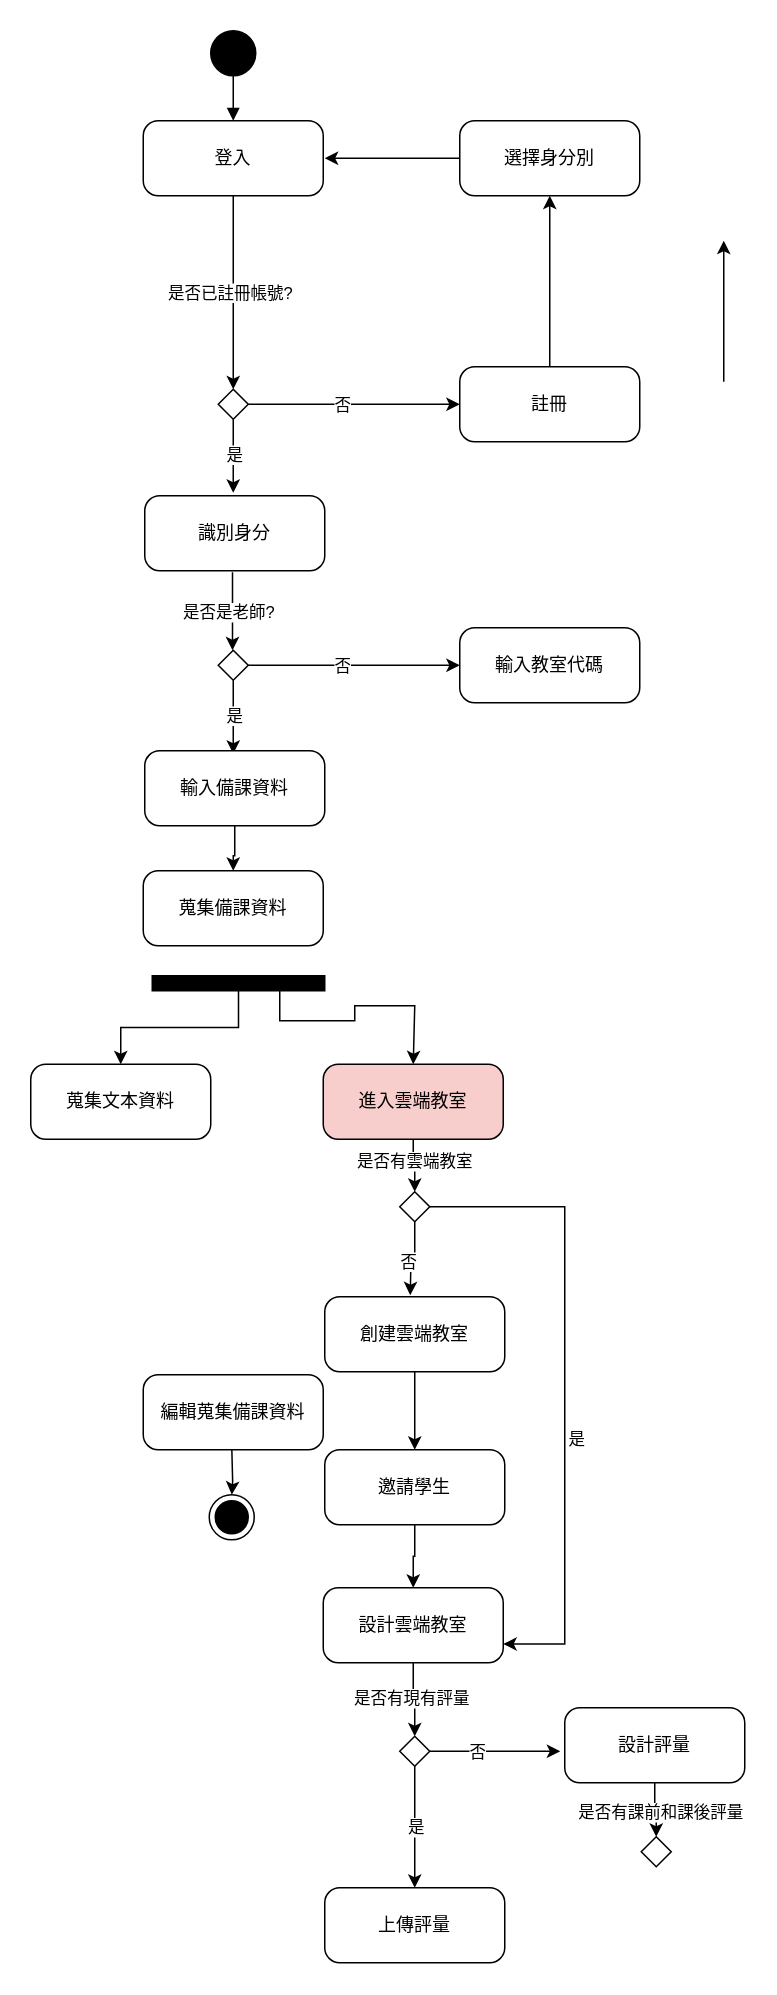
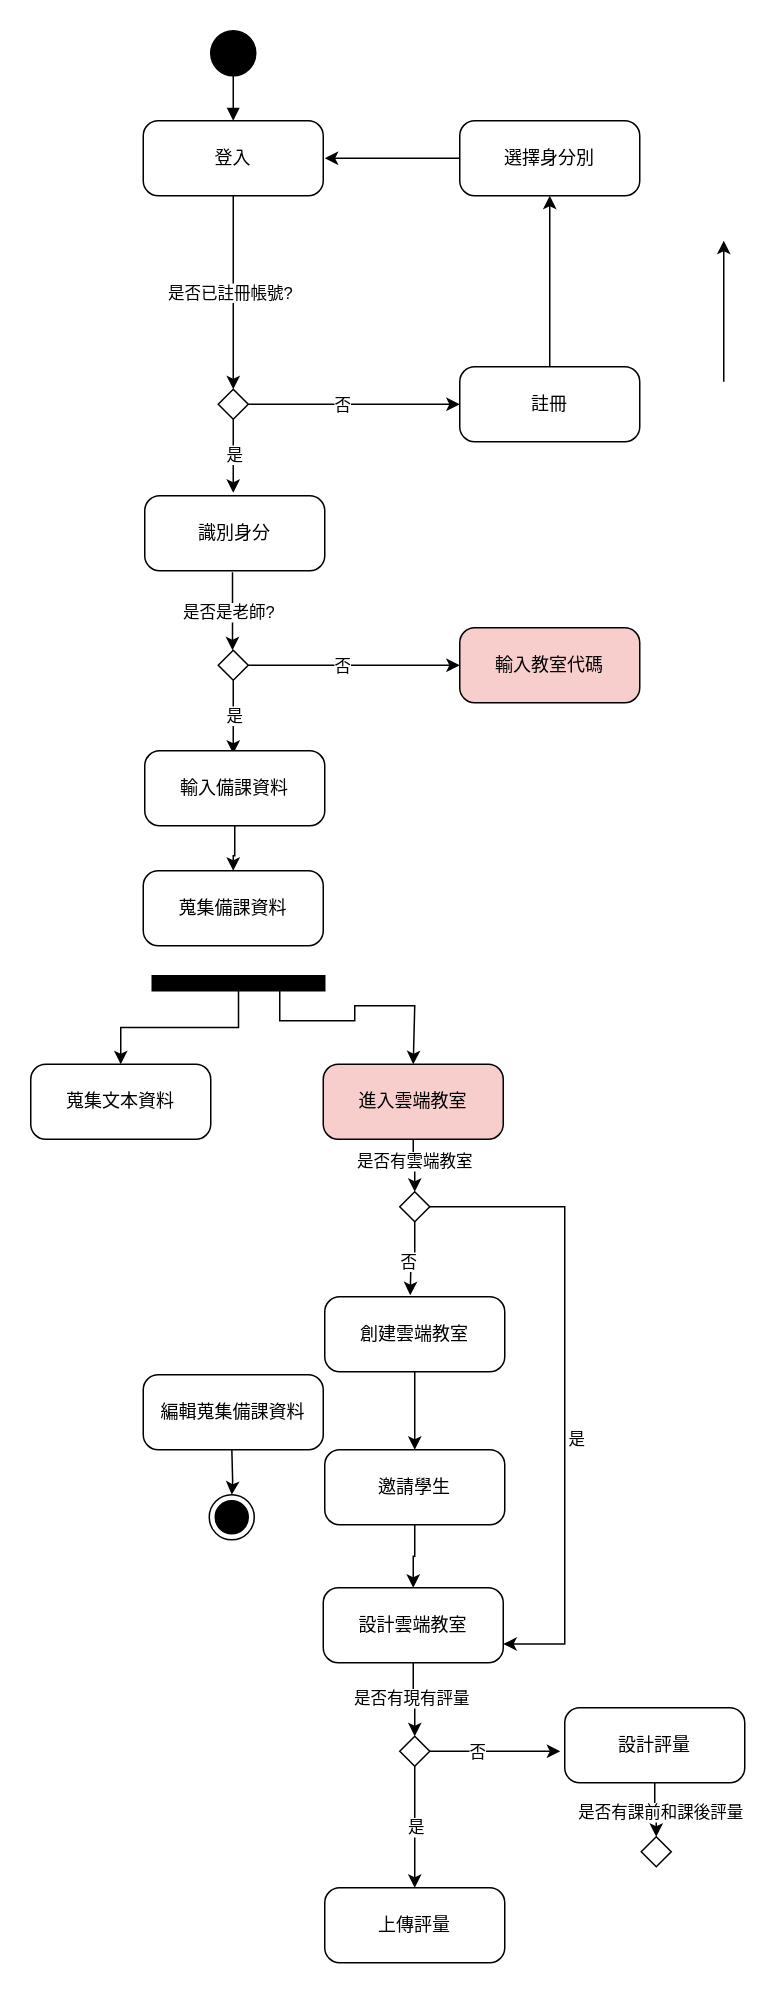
node "輸入教室代碼": fillcolor #ffffff -> #f8cecc
